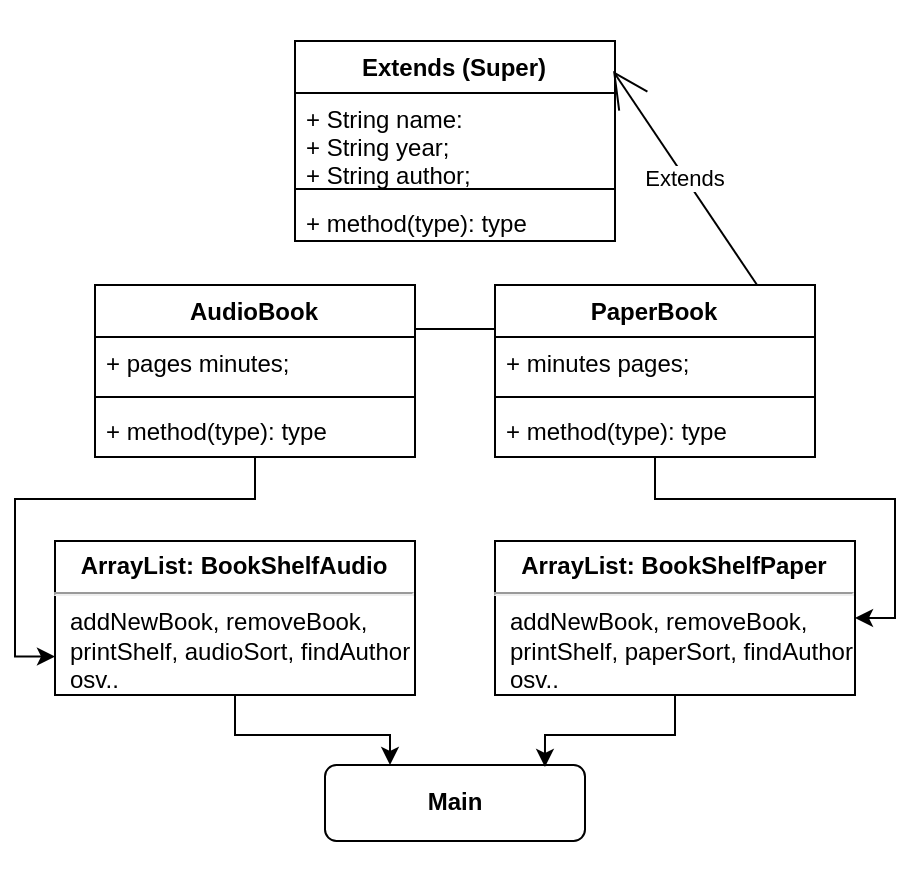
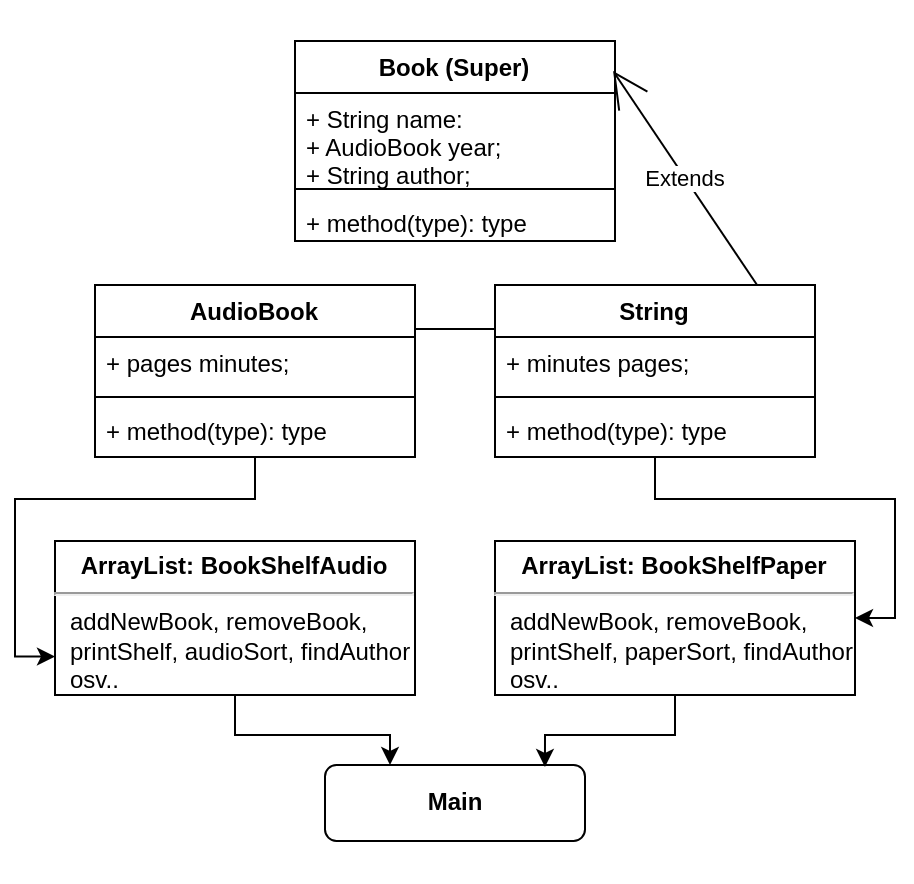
node "Extends (Super)": label "Extends (Super)" -> "Book (Super)"
node "+ String name: + String year; + String author;": label "+ String name: + String year; + String author;" -> "+ String name: + AudioBook year; + String author;"
node "PaperBook": label "PaperBook" -> "String"
